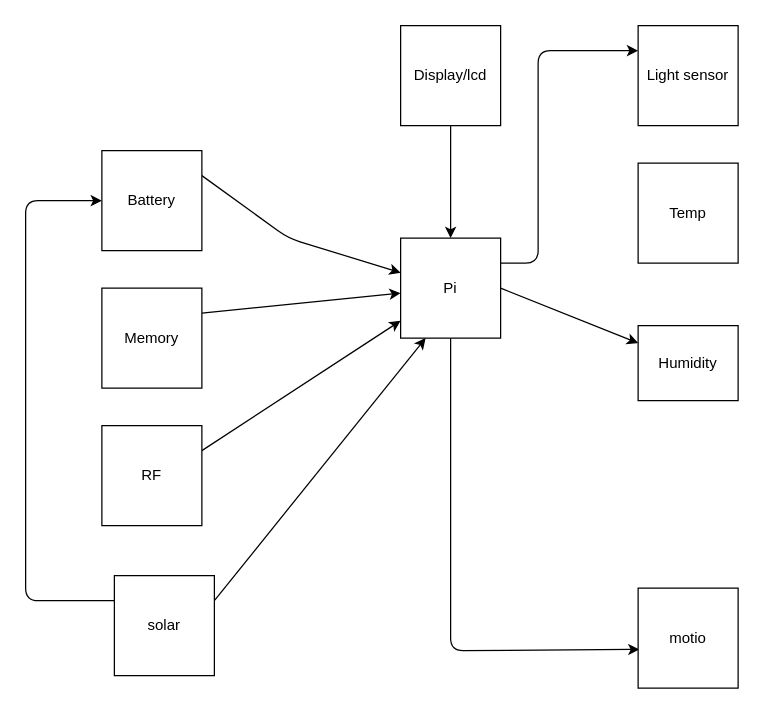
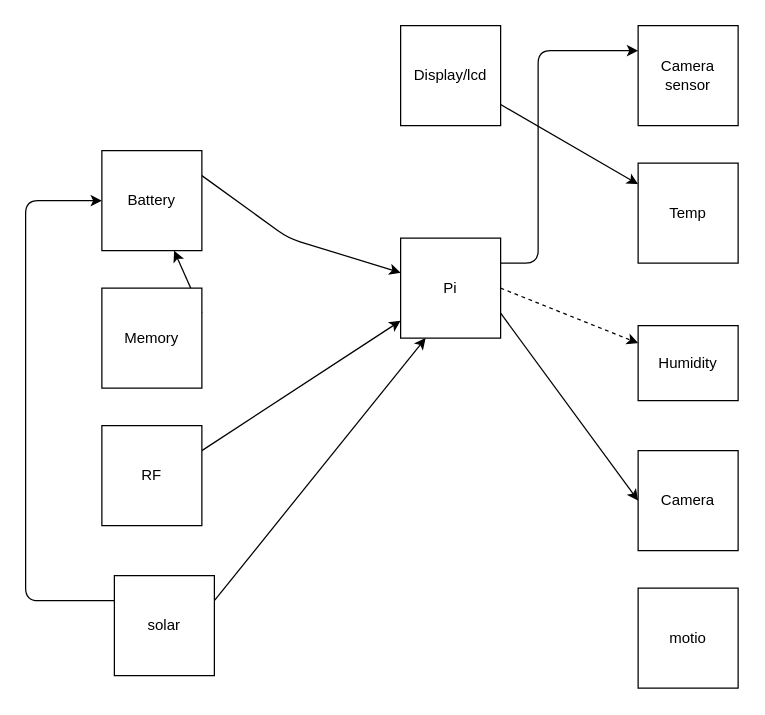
node "Light sensor": label "Light sensor" -> "Camera sensor"
edge "Display/lcd" -> "Pi": now "Display/lcd" -> "Temp"
edge "Memory" -> "Pi": now "Memory" -> "Battery"
edge "Pi" -> "Humidity": style solid -> dashed
edge "Pi" -> "Camera": added
node "Camera": added
edge "Pi" -> "motio": removed
